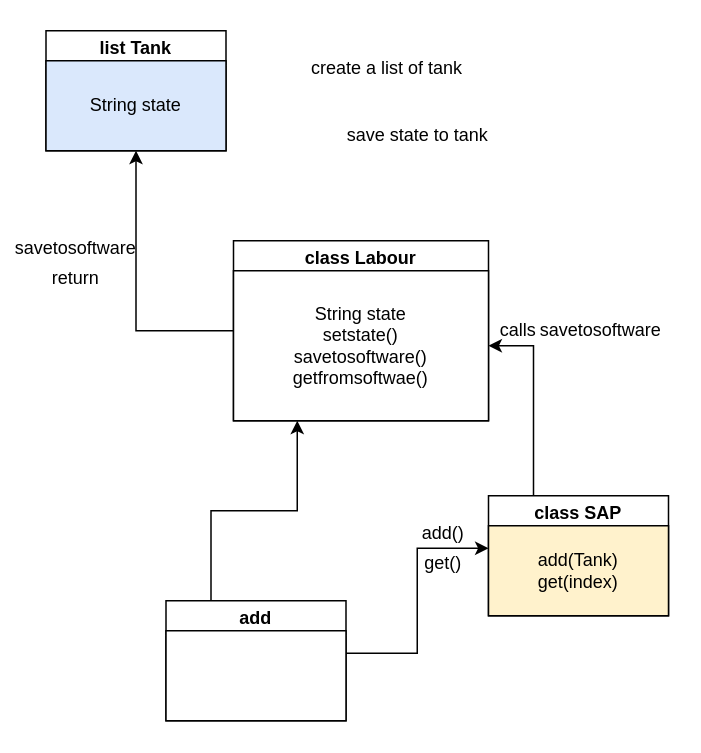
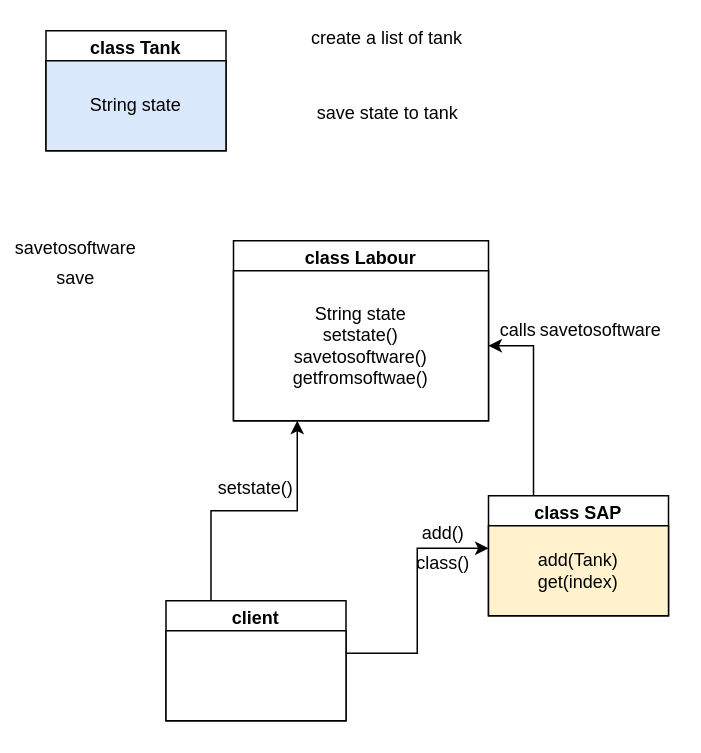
node "list Tank": label "list Tank" -> "class Tank"
node "create a list of tank": moved (387, 68) -> (387, 38)
node "save state to tank": moved (417, 136) -> (387, 113)
node "return": label "return" -> "save"
edge "class Labour" -> "String state": removed
node "setstate()": added
node "get()": label "get()" -> "class()"
node "add": label "add" -> "client"
